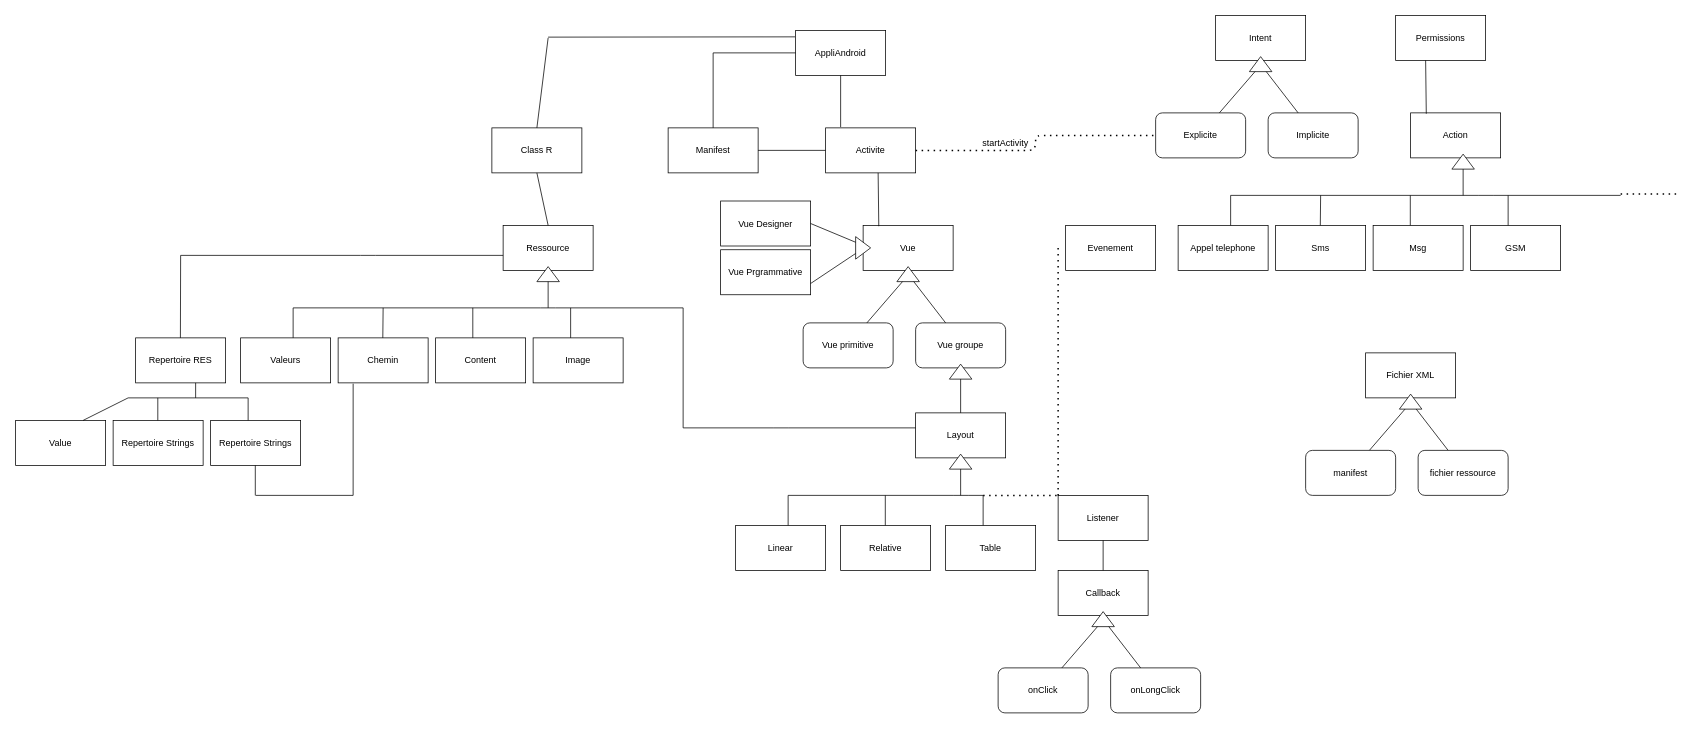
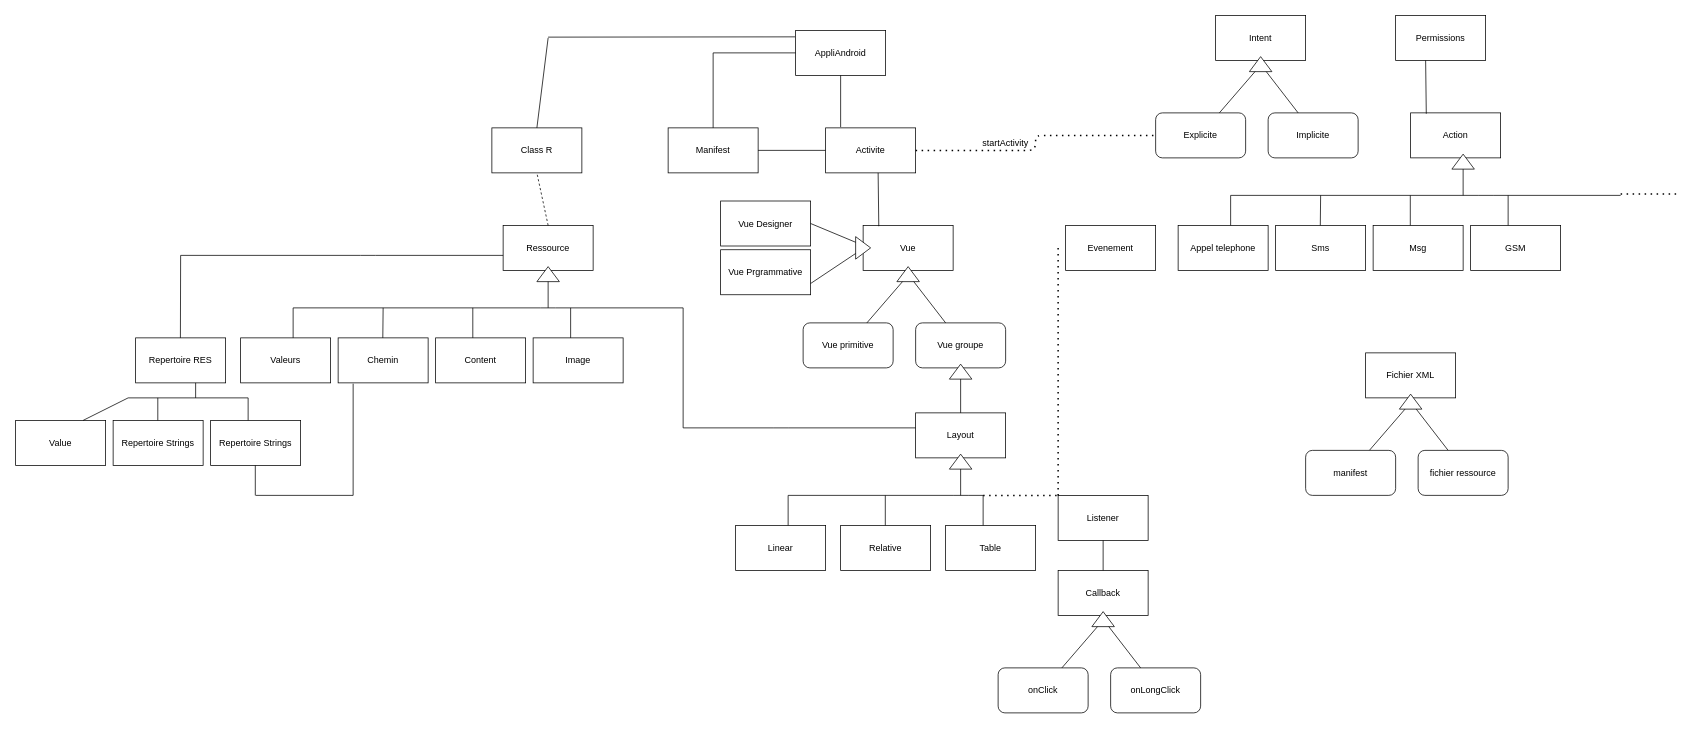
edge "Class R" -- "Ressource": style solid -> dashed
